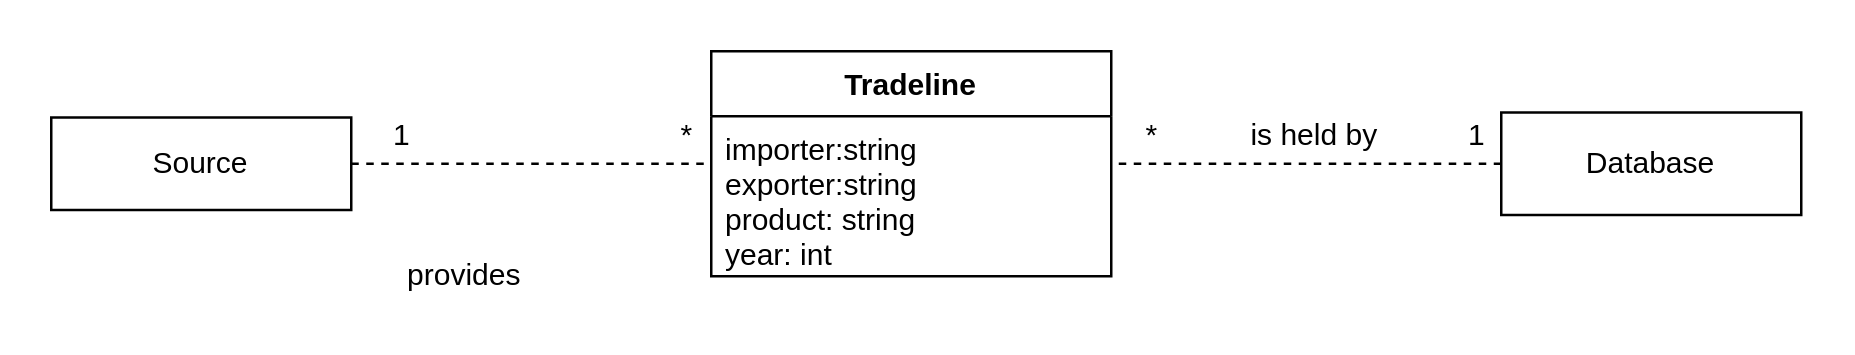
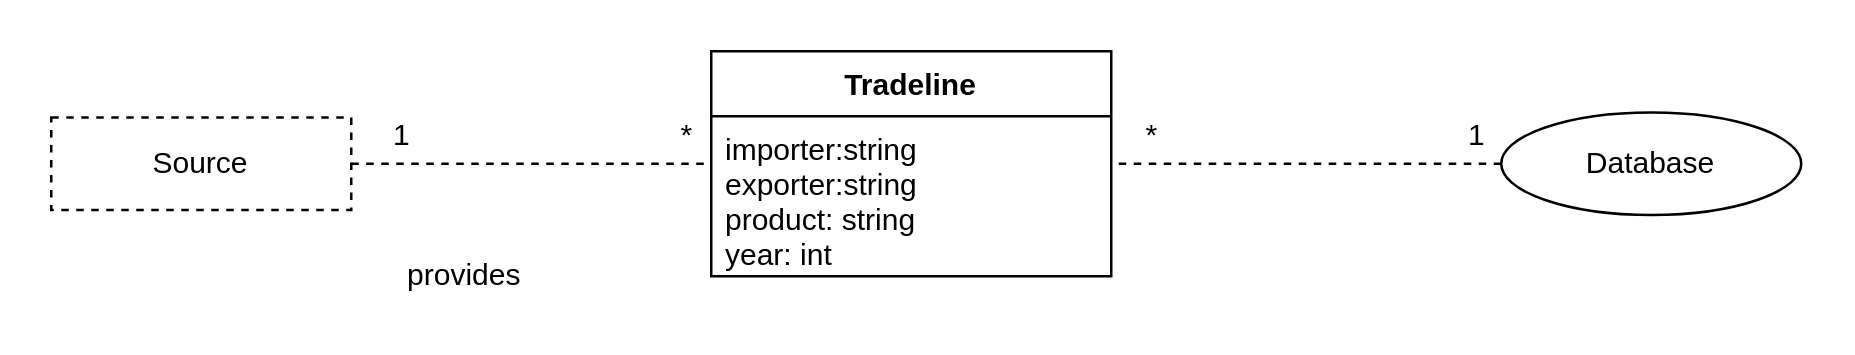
node "is held by": removed
node "Source": style solid -> dashed
node "Database": shape rectangle -> ellipse
